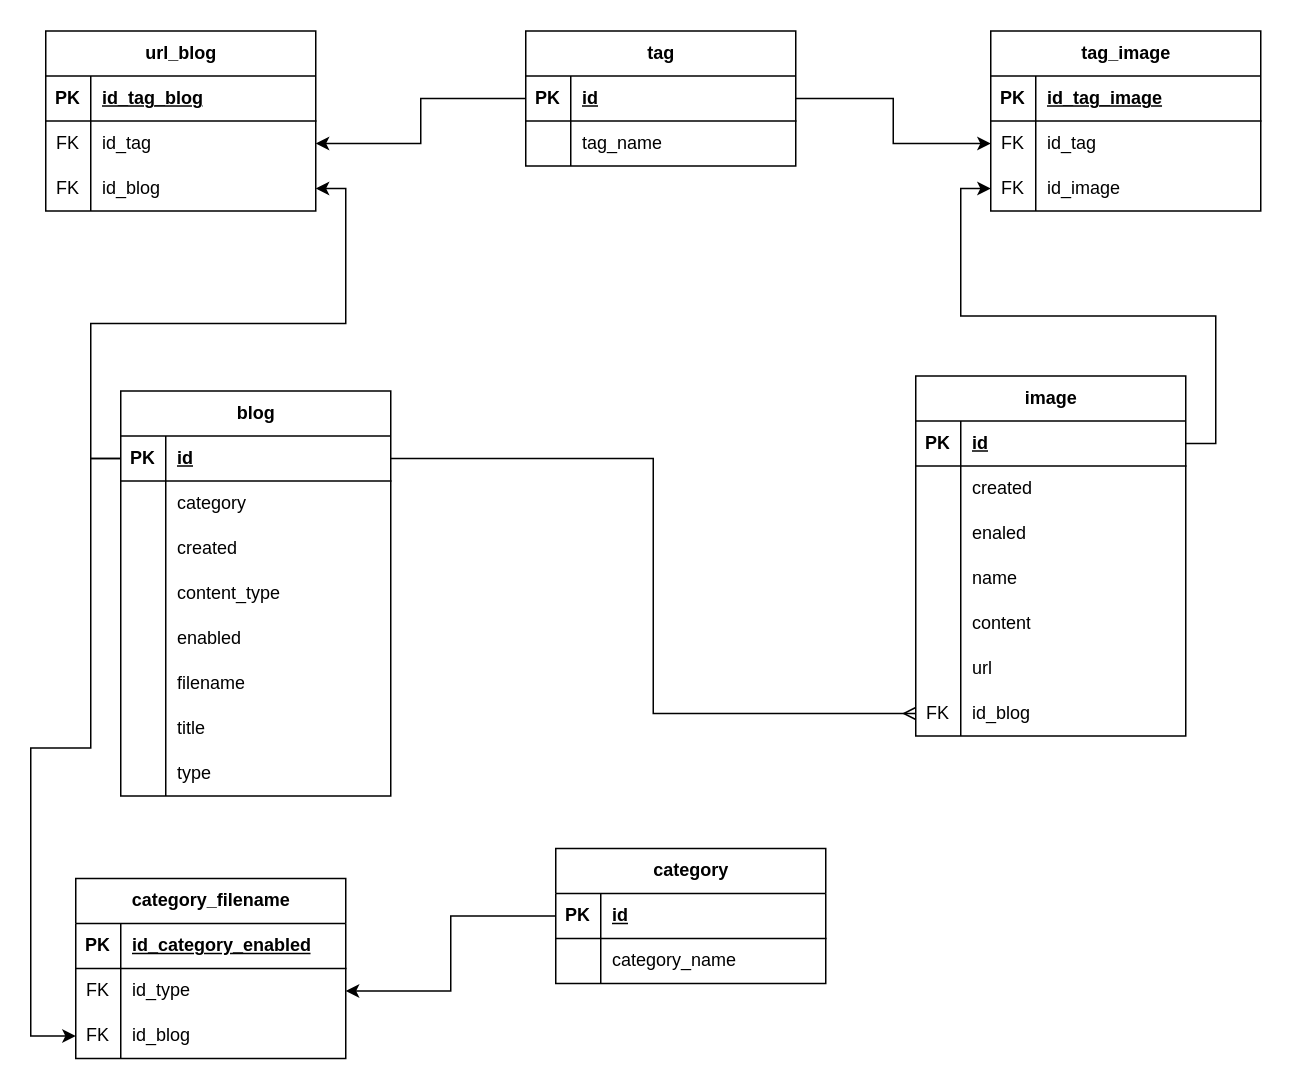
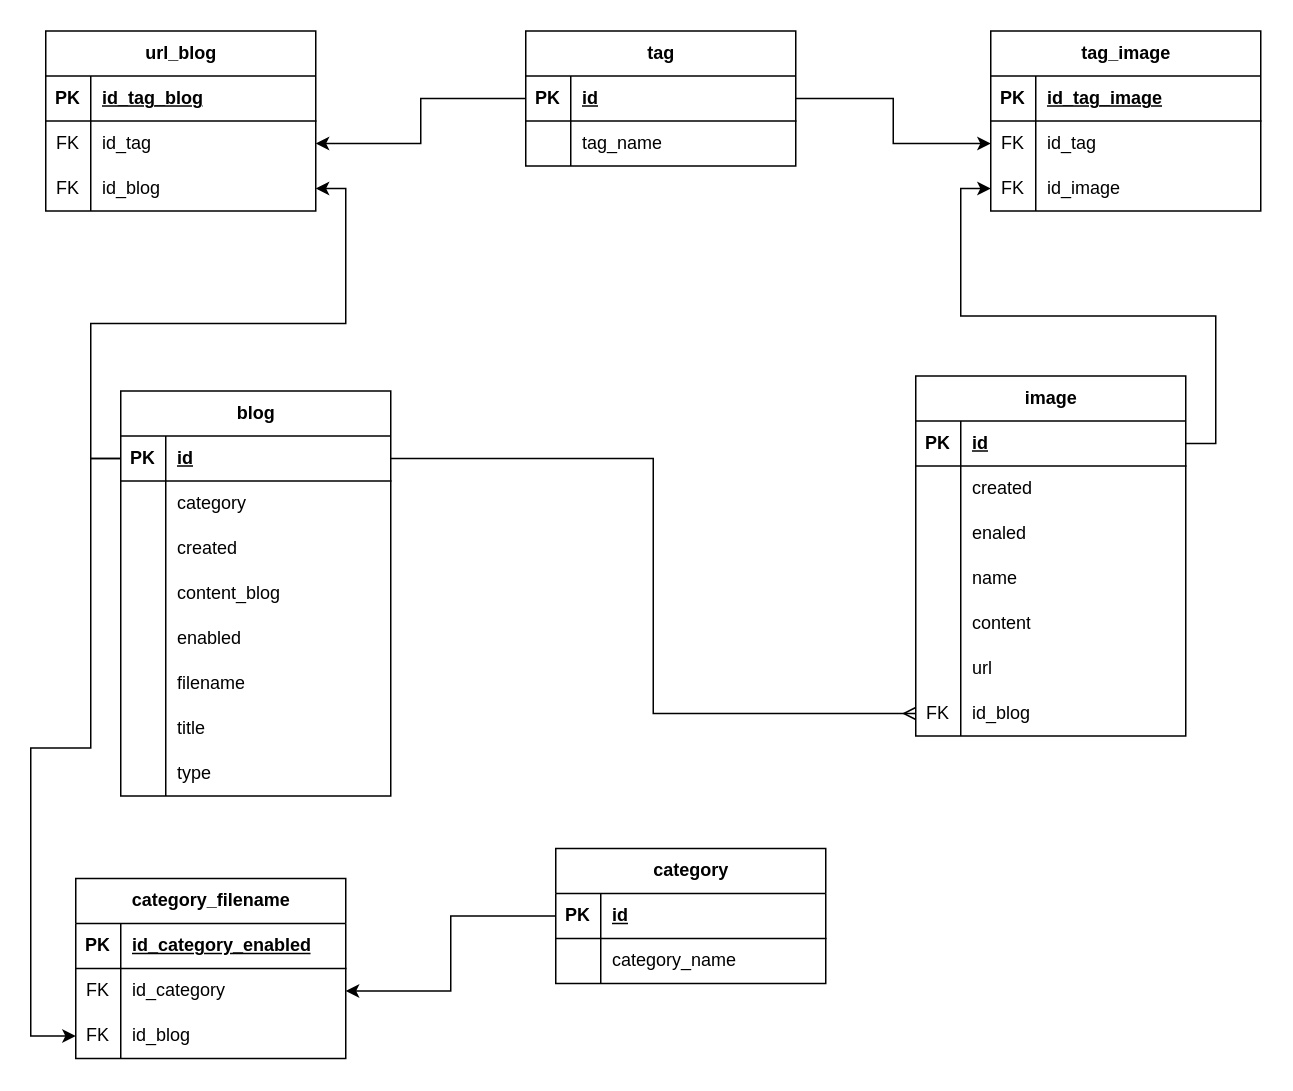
node "content_type": label "content_type" -> "content_blog"
node "id_type": label "id_type" -> "id_category"
